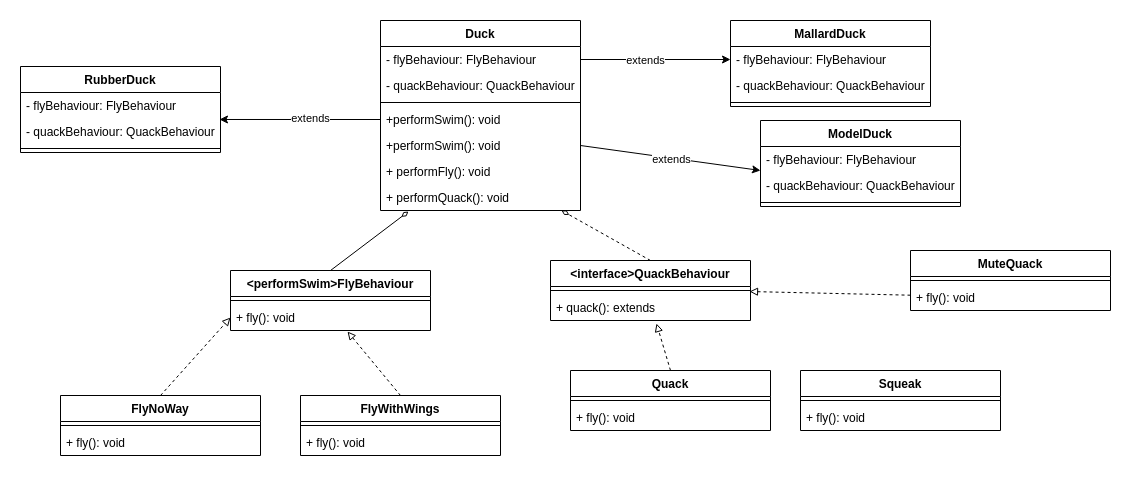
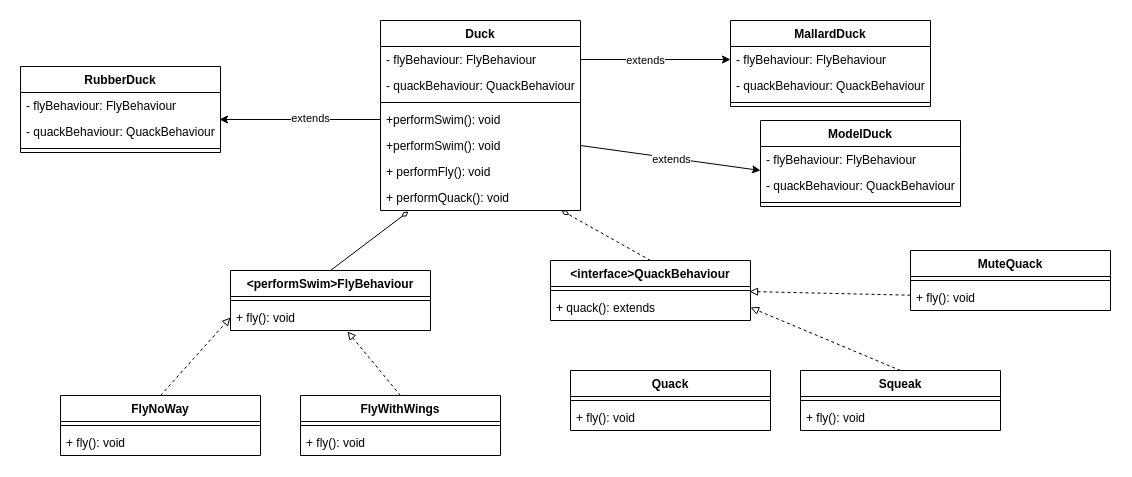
edge "Squeak" -> "+ quack(): extends": added
edge "Quack" -> "+ quack(): extends": removed
